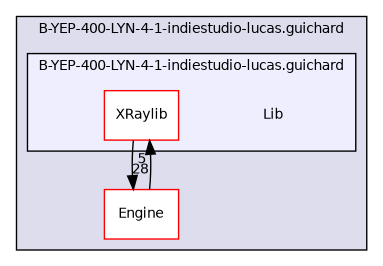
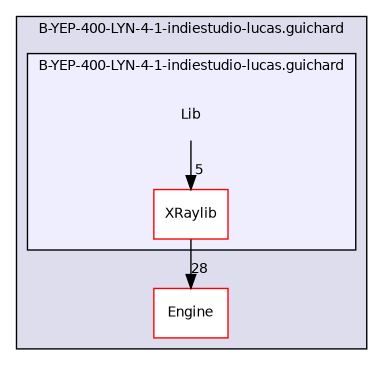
edge "Engine" -> "XRaylib": now "Lib" -> "XRaylib"
